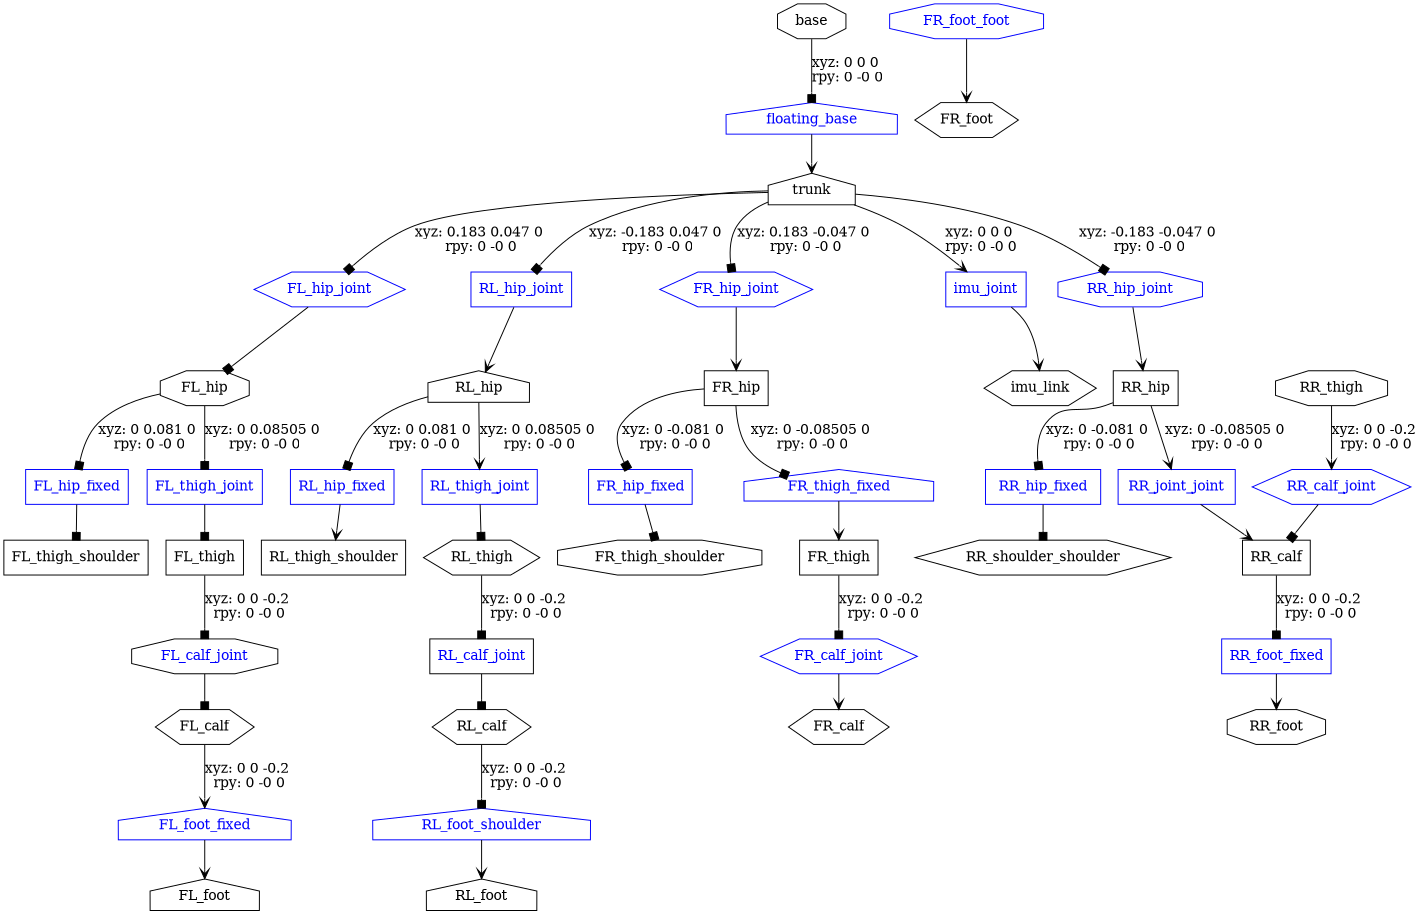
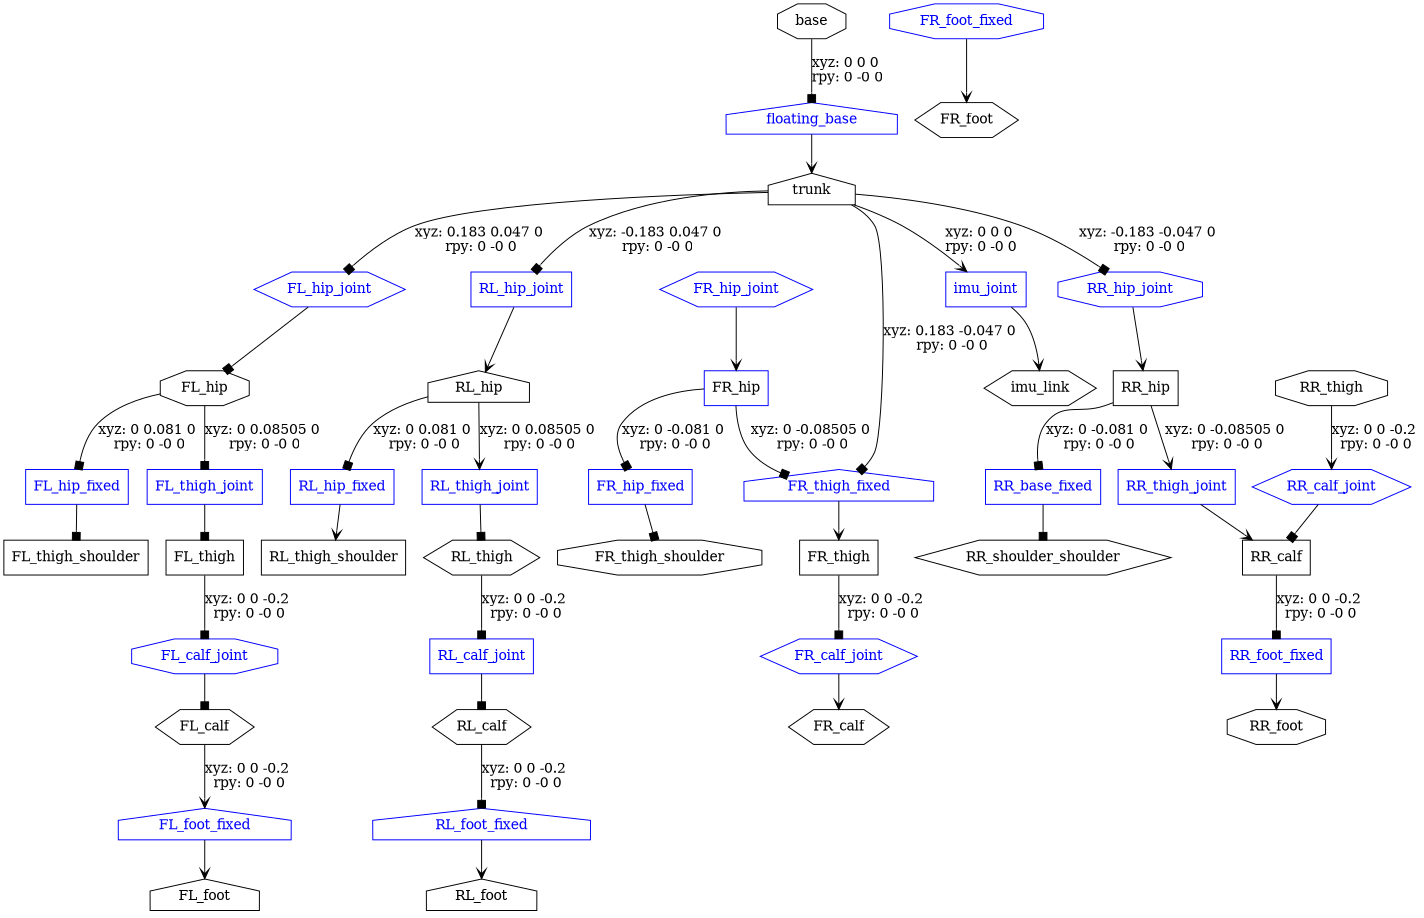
node "FR_foot_foot": label "FR_foot_foot" -> "FR_foot_fixed"
edge "trunk" -> "FR_hip_joint": now "trunk" -> "FR_thigh_fixed"
node "FR_hip": color black -> blue
node "RR_hip_fixed": label "RR_hip_fixed" -> "RR_base_fixed"
node "RR_joint_joint": label "RR_joint_joint" -> "RR_thigh_joint"
node "FL_calf_joint": color black -> blue
node "RL_calf_joint": color black -> blue
node "RL_foot_shoulder": label "RL_foot_shoulder" -> "RL_foot_fixed"
